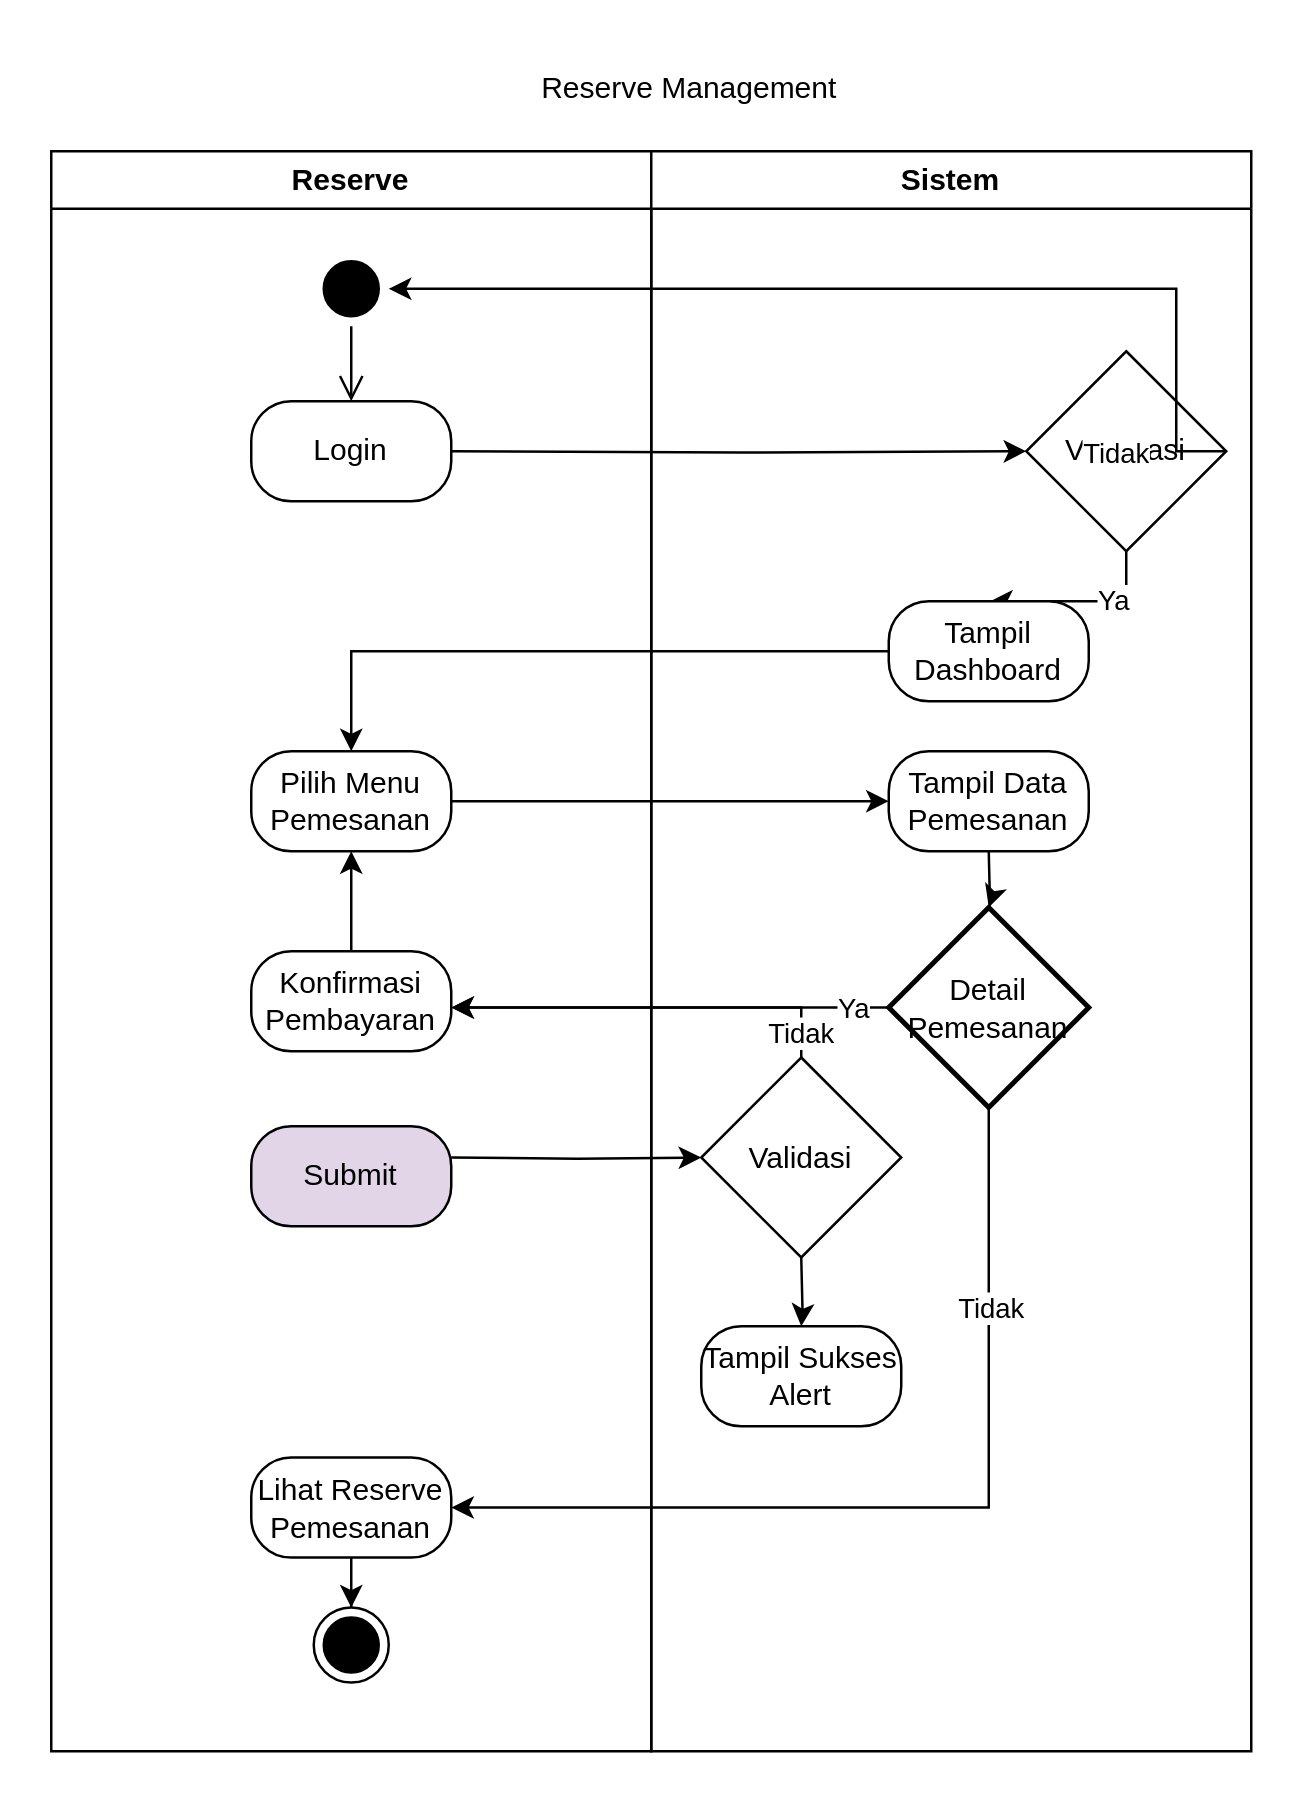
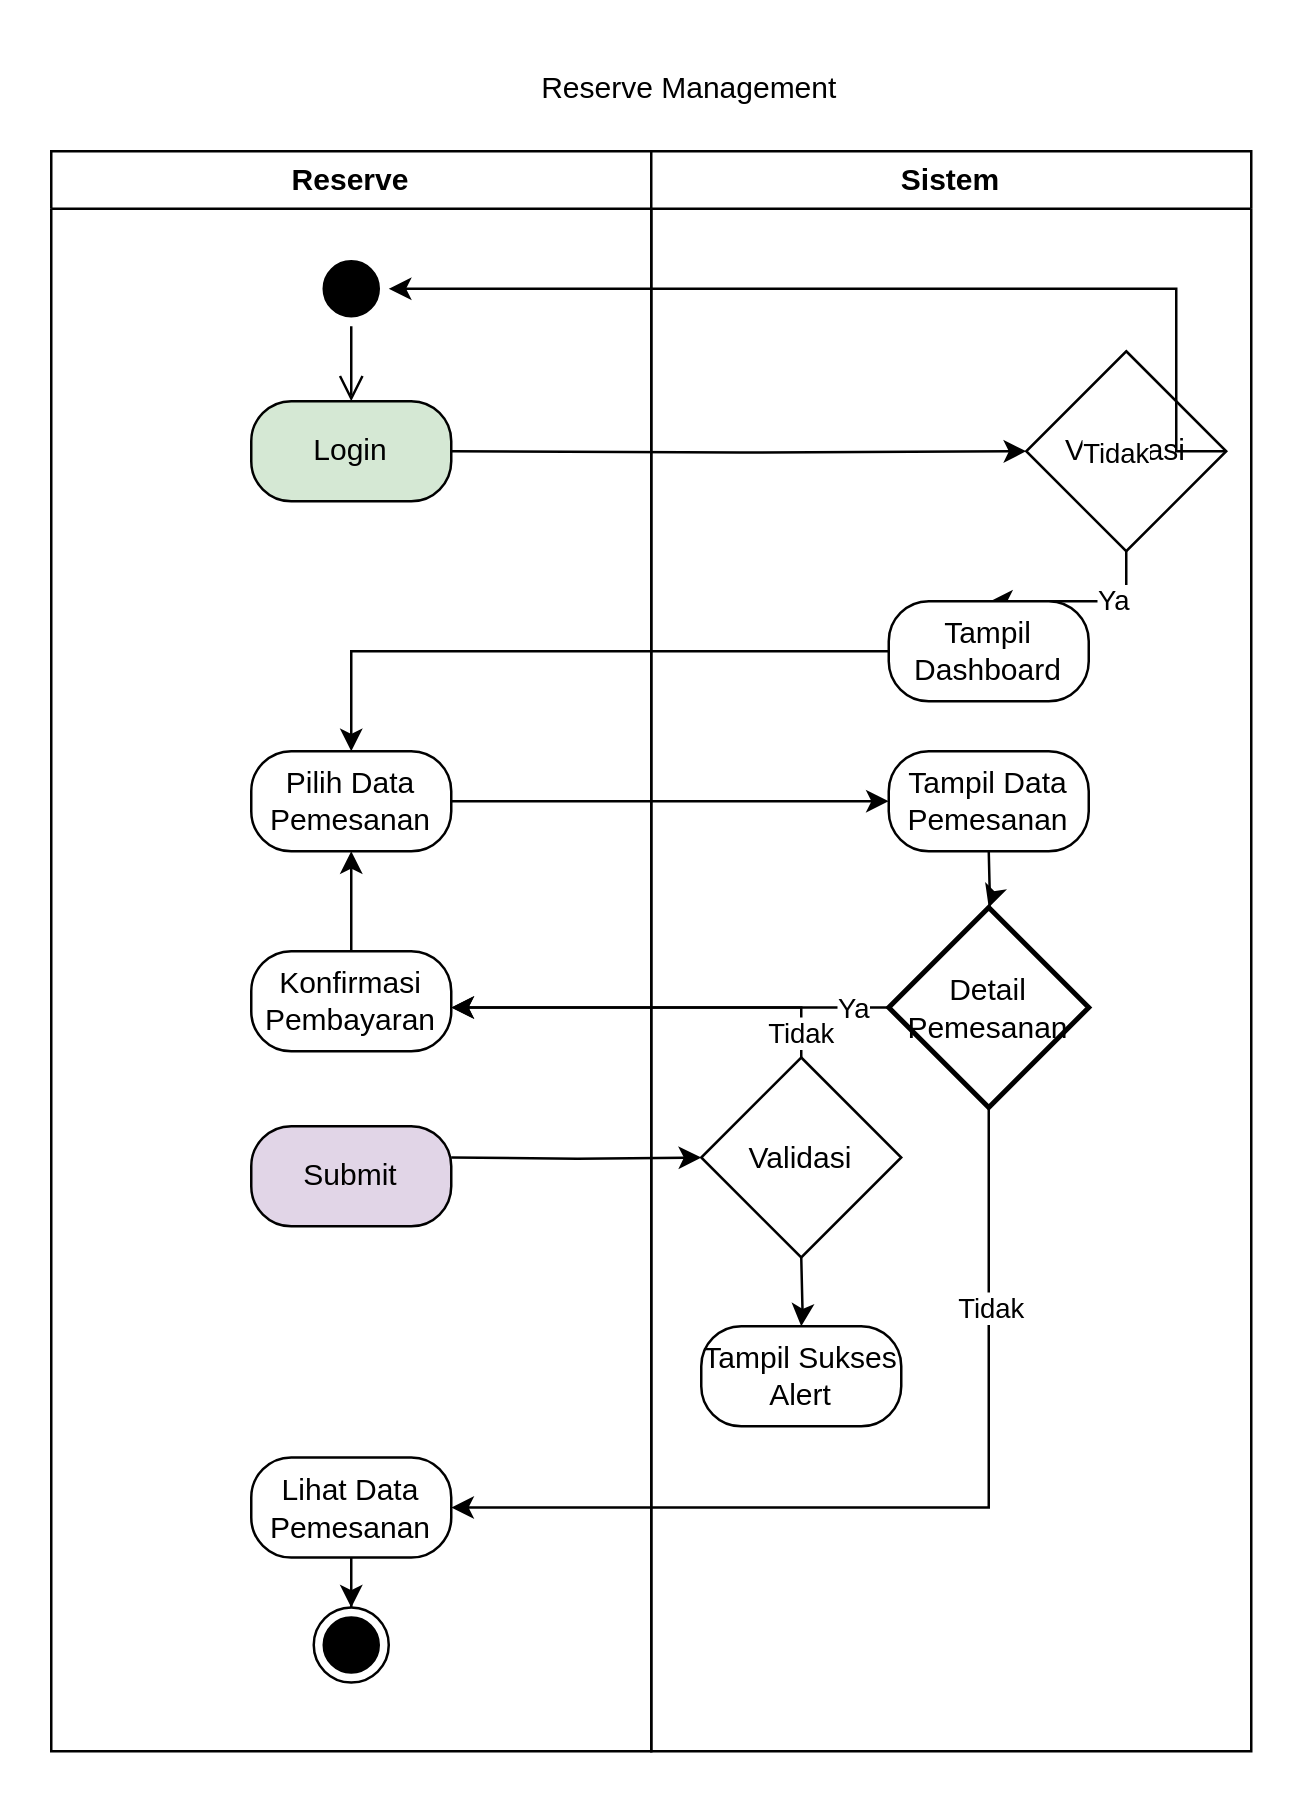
node "Login": fillcolor #ffffff -> #d5e8d4
node "Pilih Menu Pemesanan": label "Pilih Menu Pemesanan" -> "Pilih Data Pemesanan"
node "Lihat Reserve Pemesanan": label "Lihat Reserve Pemesanan" -> "Lihat Data Pemesanan"
